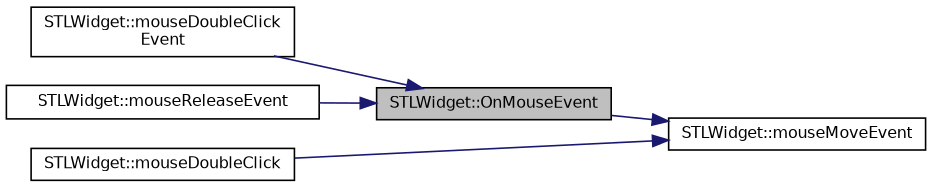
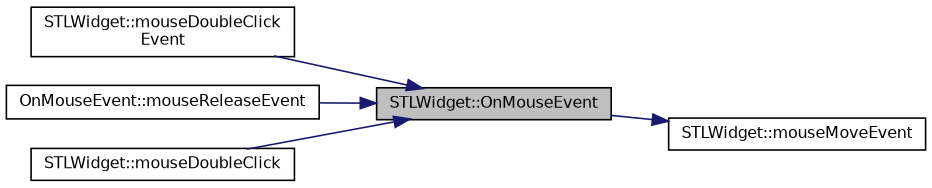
node "STLWidget::mouseReleaseEvent": label "STLWidget::mouseReleaseEvent" -> "OnMouseEvent::mouseReleaseEvent"
edge "STLWidget::mouseDoubleClick" -> "STLWidget::mouseMoveEvent": now "STLWidget::mouseDoubleClick" -> "STLWidget::OnMouseEvent"
